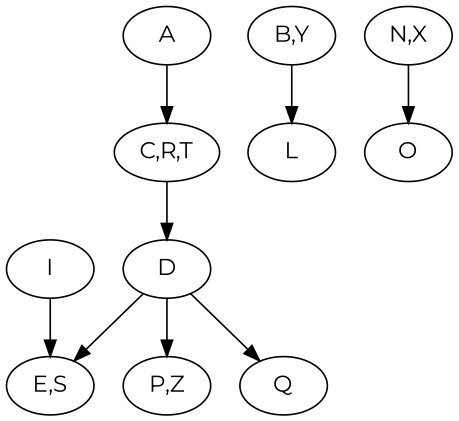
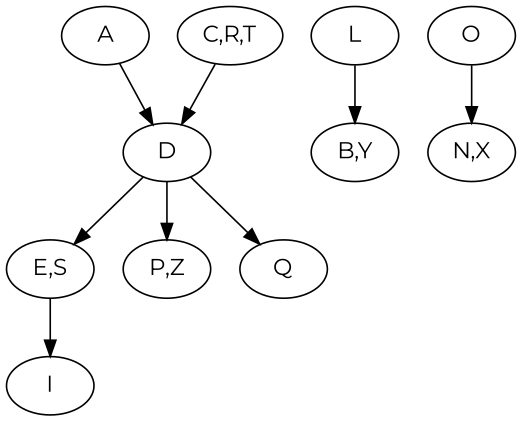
edge "A" -> "C,R,T": now "A" -> "D"
edge "B,Y" -> "L": reversed
edge "N,X" -> "O": reversed
edge "I" -> "E,S": reversed
